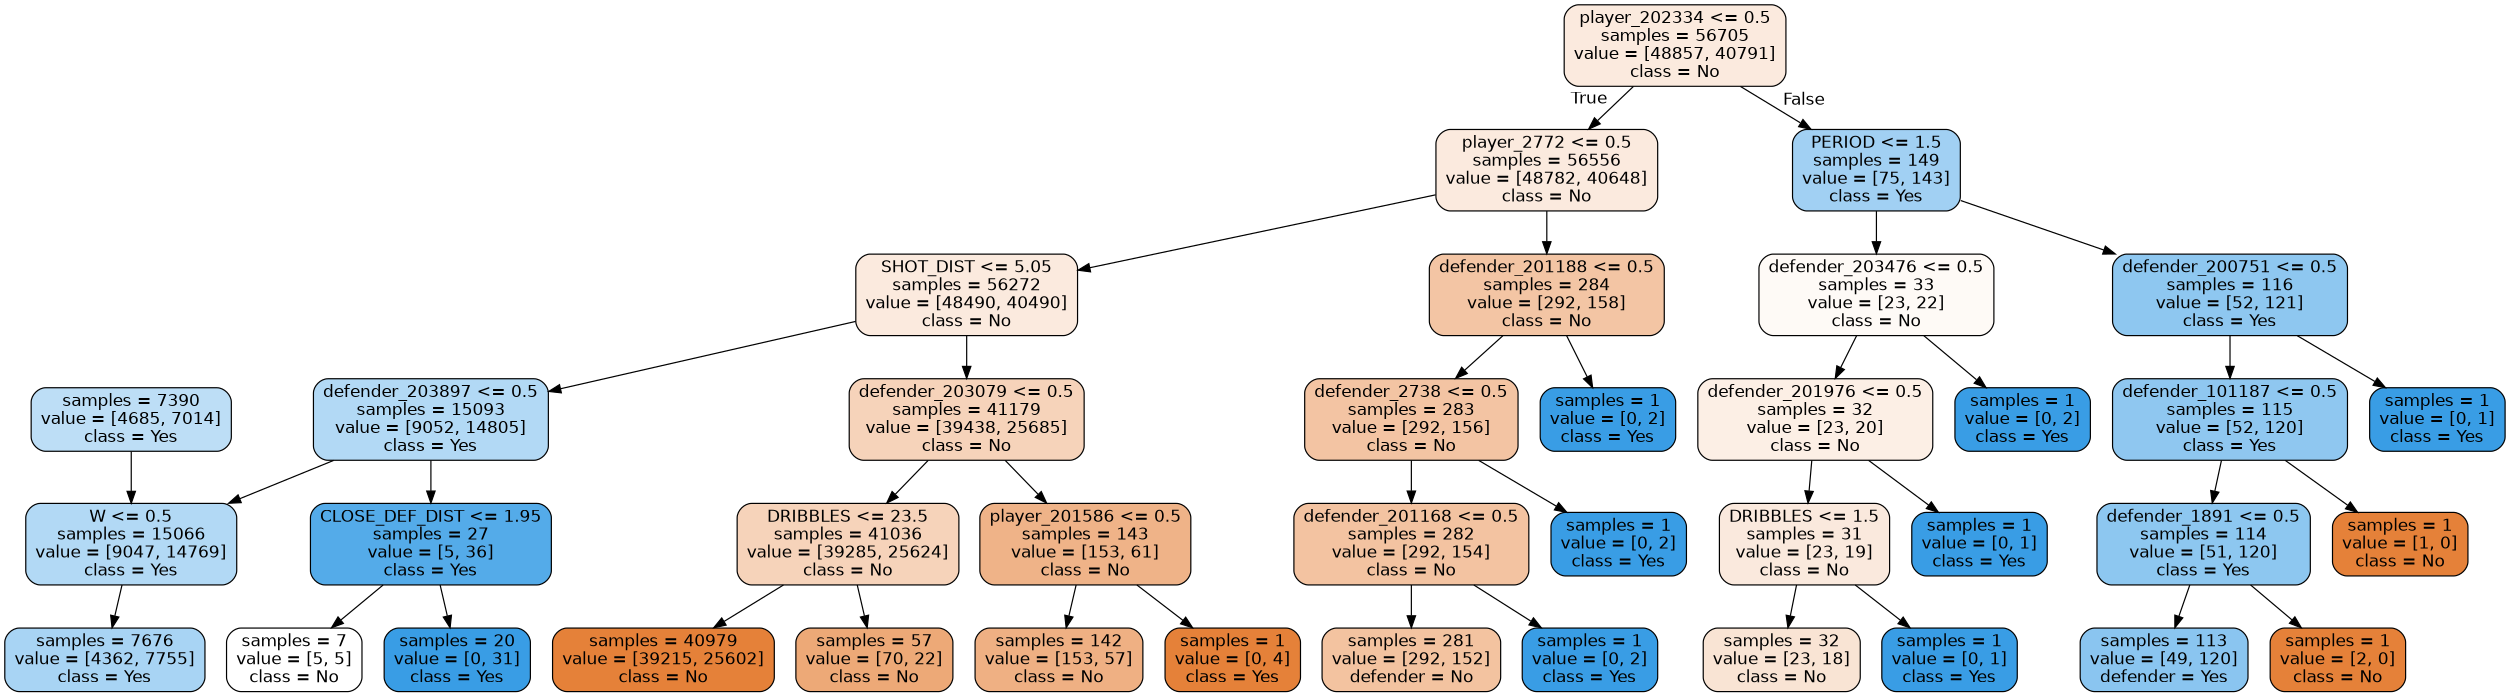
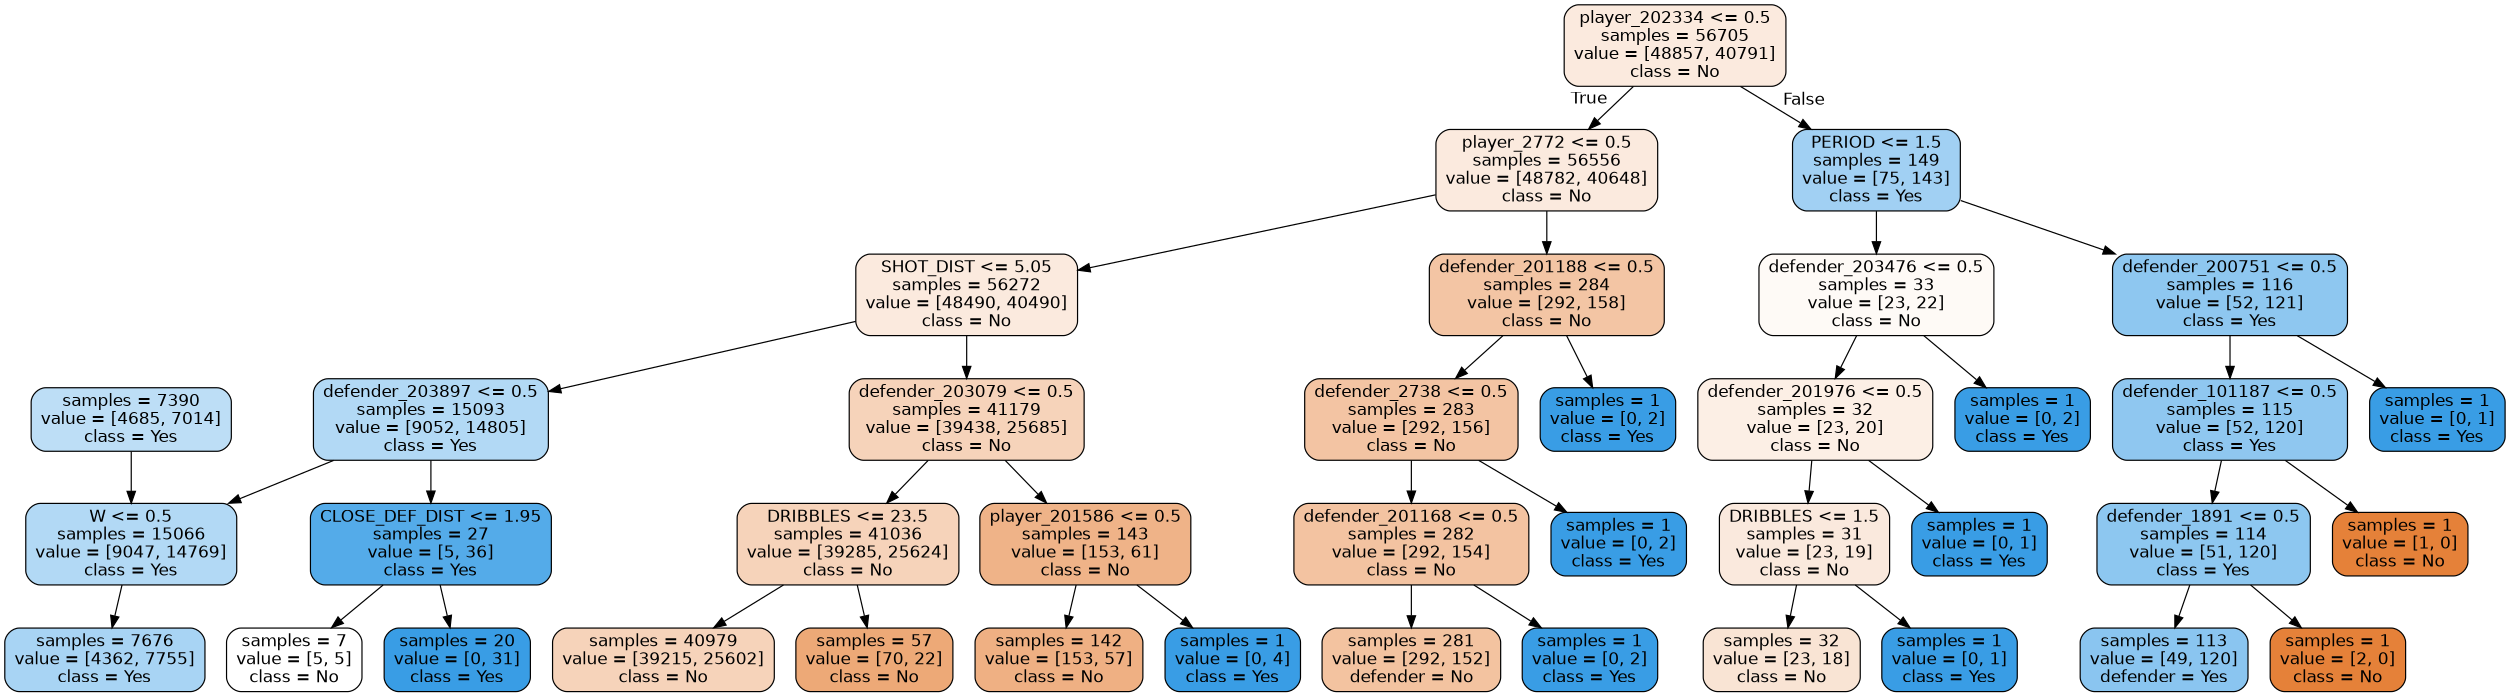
node "samples = 40979 value = [39215, 25602] class = No": fillcolor #e58139 -> #f6d3ba
node "samples = 1 value = [0, 4] class = Yes": fillcolor #e58139 -> #399de5
